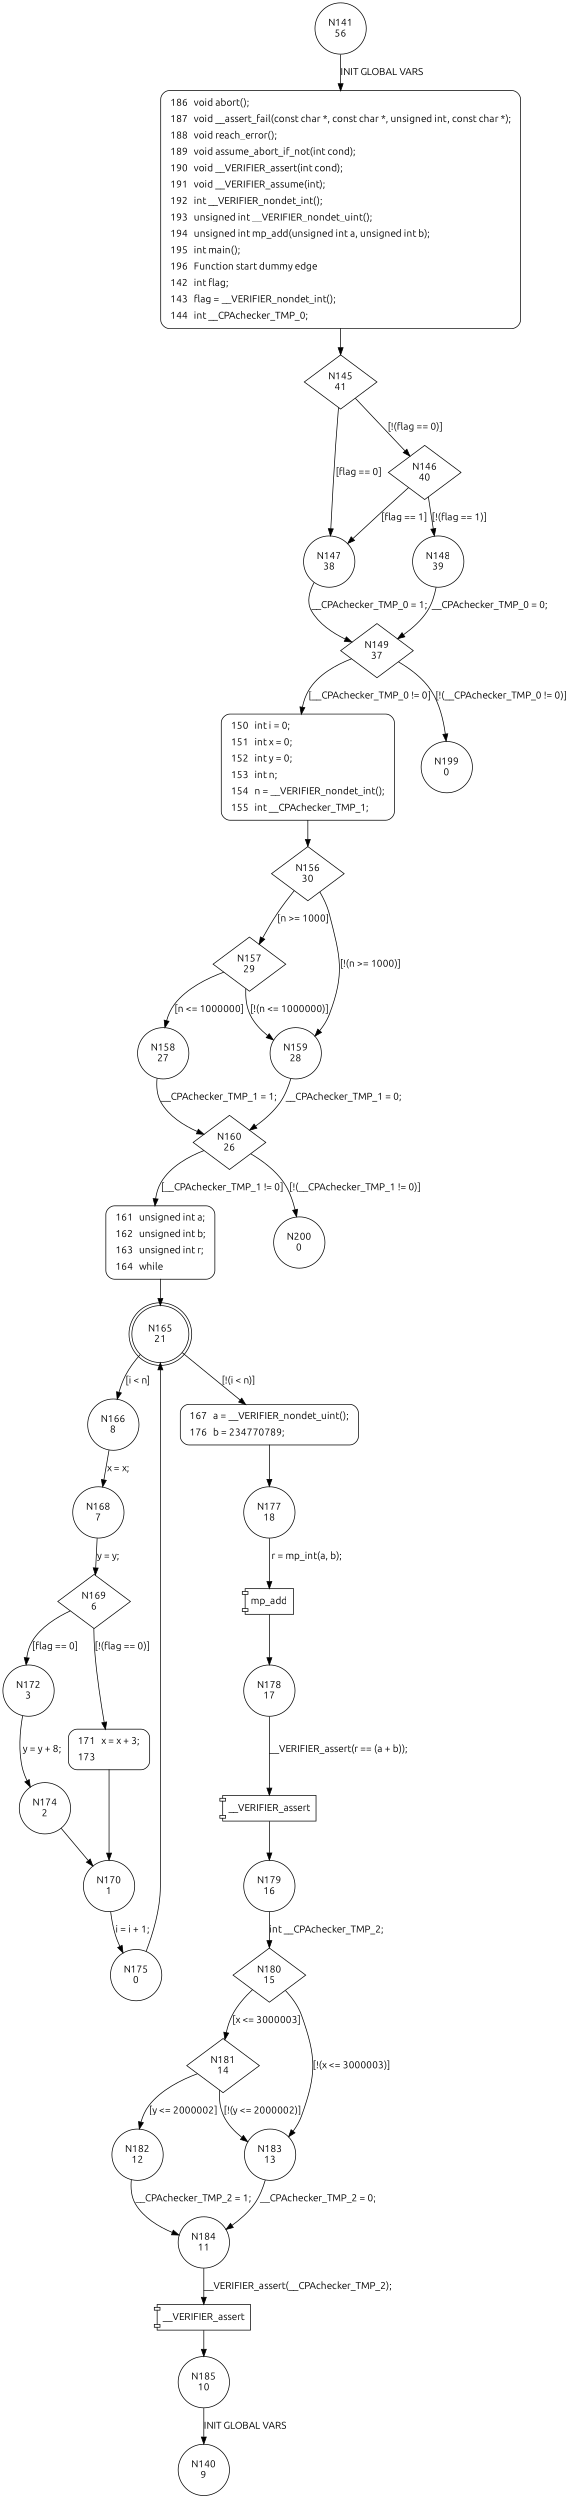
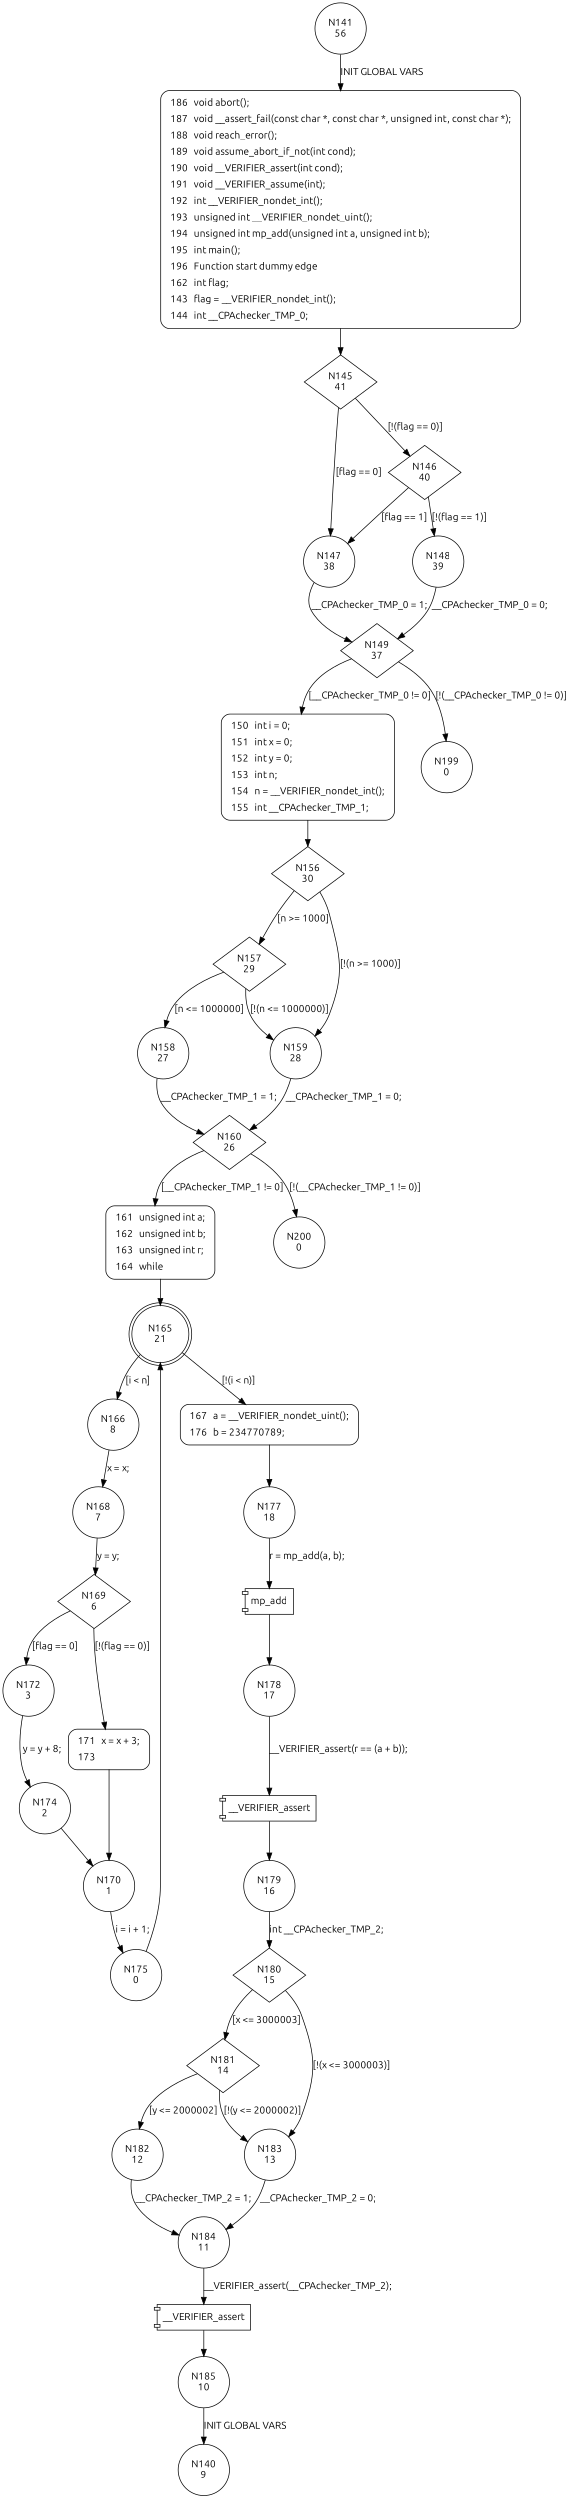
node "186": text "142" -> "162"
edge "N177 18" -> "mp_add": label "r = mp_int(a, b);" -> "r = mp_add(a, b);"
